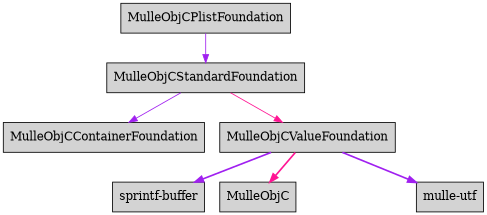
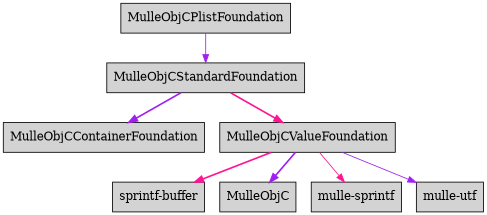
edge "MulleObjCStandardFoundation" -> "MulleObjCContainerFoundation": style solid -> bold
edge "MulleObjCStandardFoundation" -> "MulleObjCValueFoundation": style solid -> bold
edge "MulleObjCValueFoundation" -> "MulleObjC": color deeppink -> purple
edge "MulleObjCValueFoundation" -> "sprintf-buffer": color purple -> deeppink
edge "MulleObjCValueFoundation" -> "mulle-utf": style bold -> solid
node "mulle-sprintf": added
